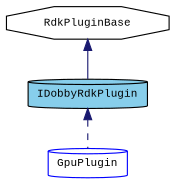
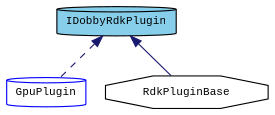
edge "IDobbyRdkPlugin" -> "RdkPluginBase": reversed
